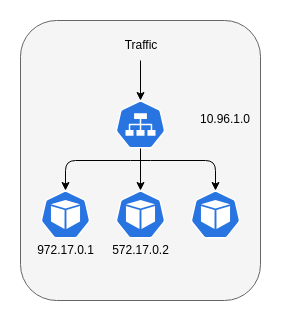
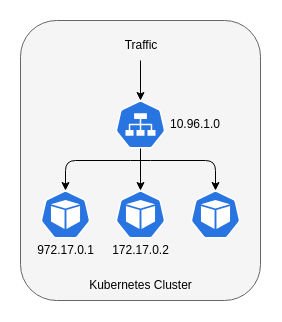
node "10.96.1.0": moved (226, 120) -> (196, 125)
node "572.17.0.2": label "572.17.0.2" -> "172.17.0.2"
node "Kubernetes Cluster": added
